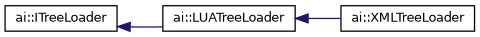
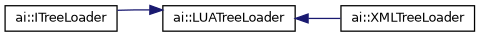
edge "ai::LUATreeLoader" -> "ai::ITreeLoader": reversed
